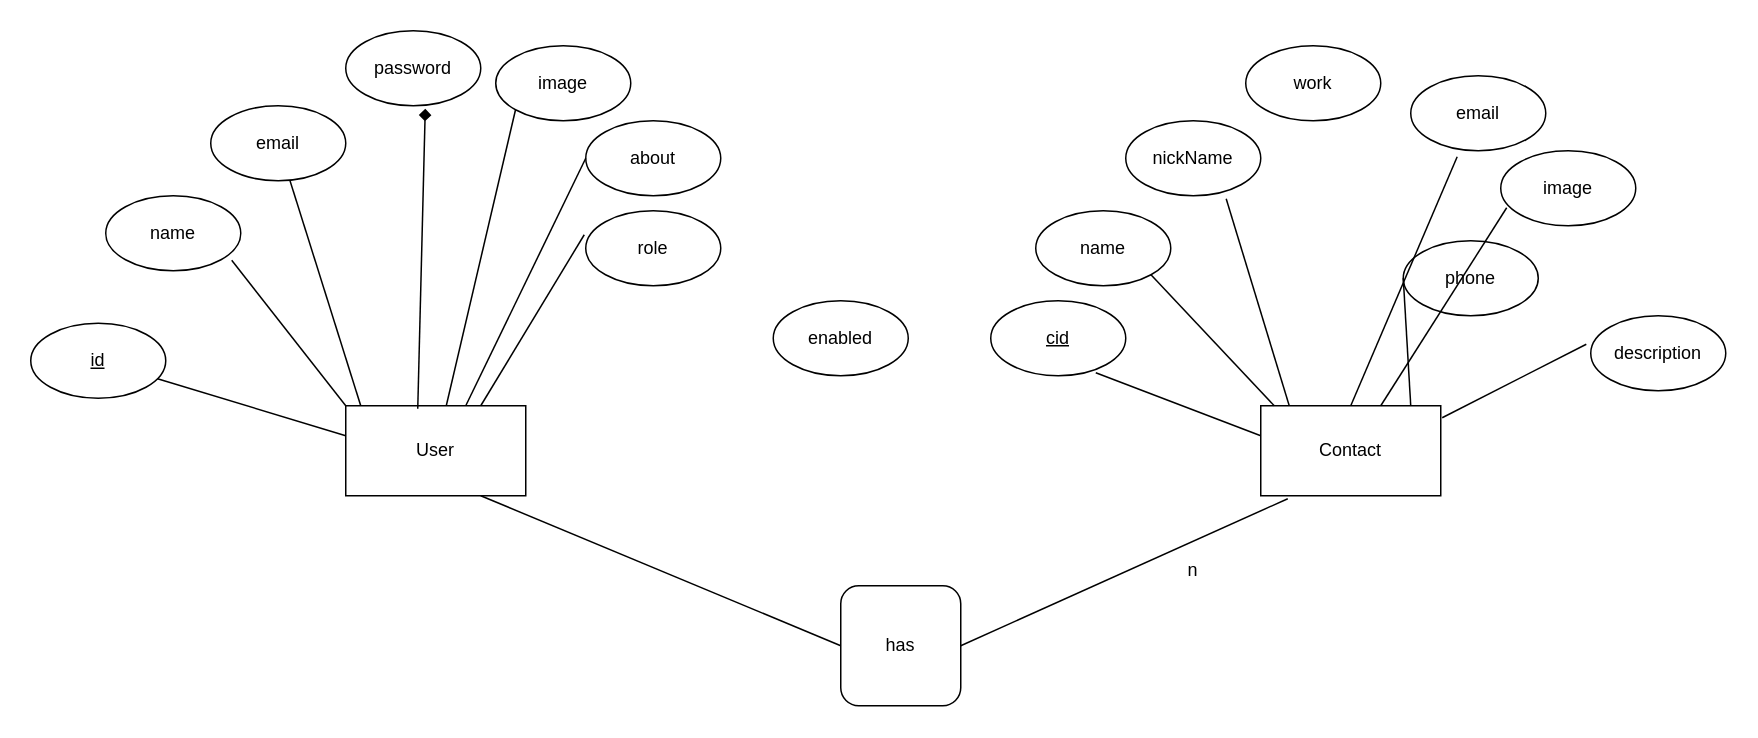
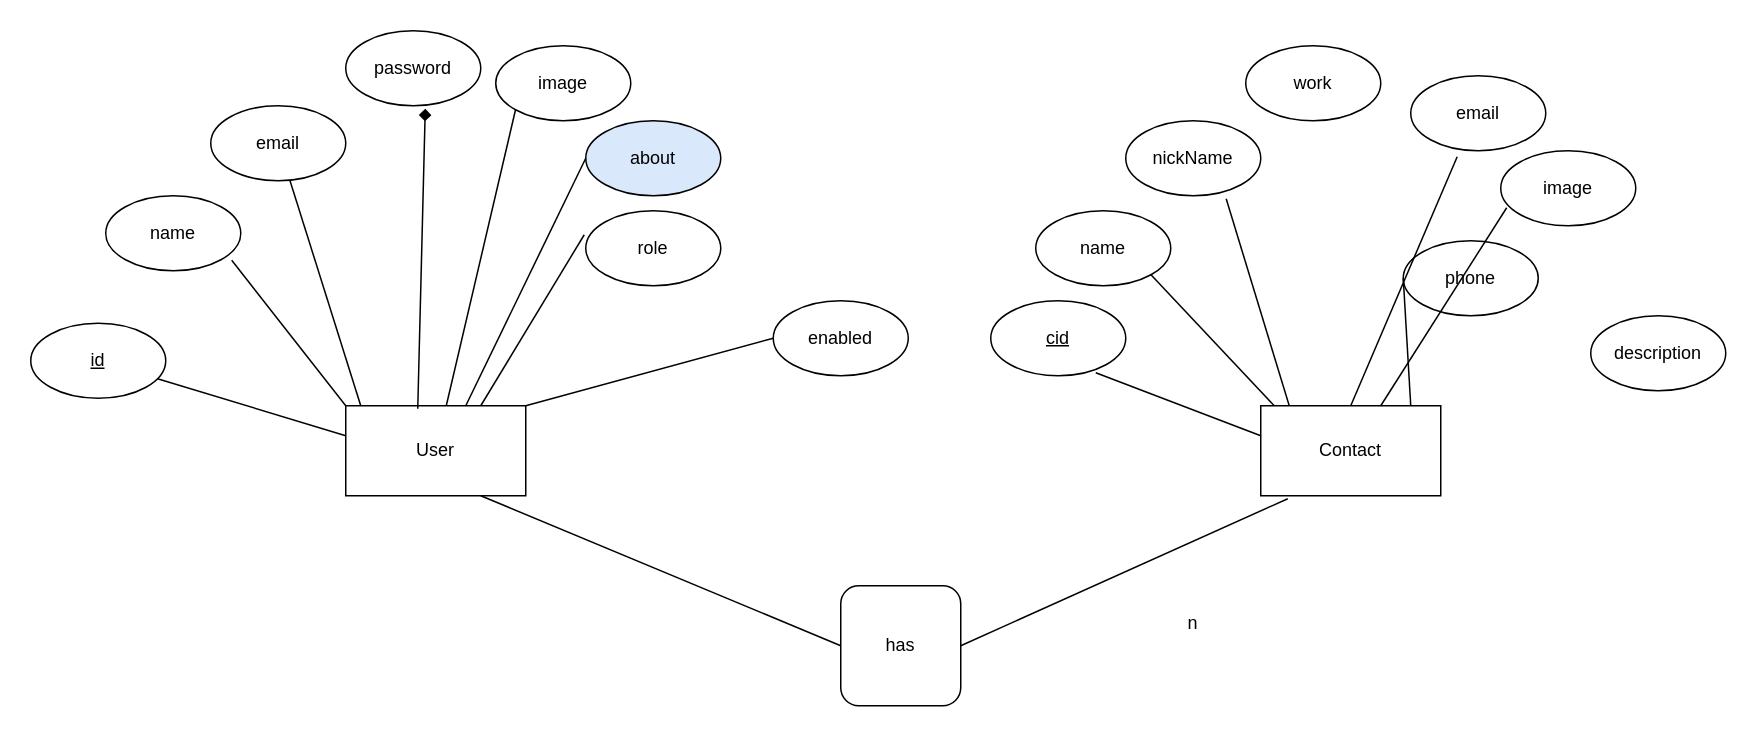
node "about": fillcolor #ffffff -> #dae8fc
edge "enabled" -- "User": added
edge "description" -- "Contact": removed
node "n": moved (1193, 571) -> (1193, 623)
